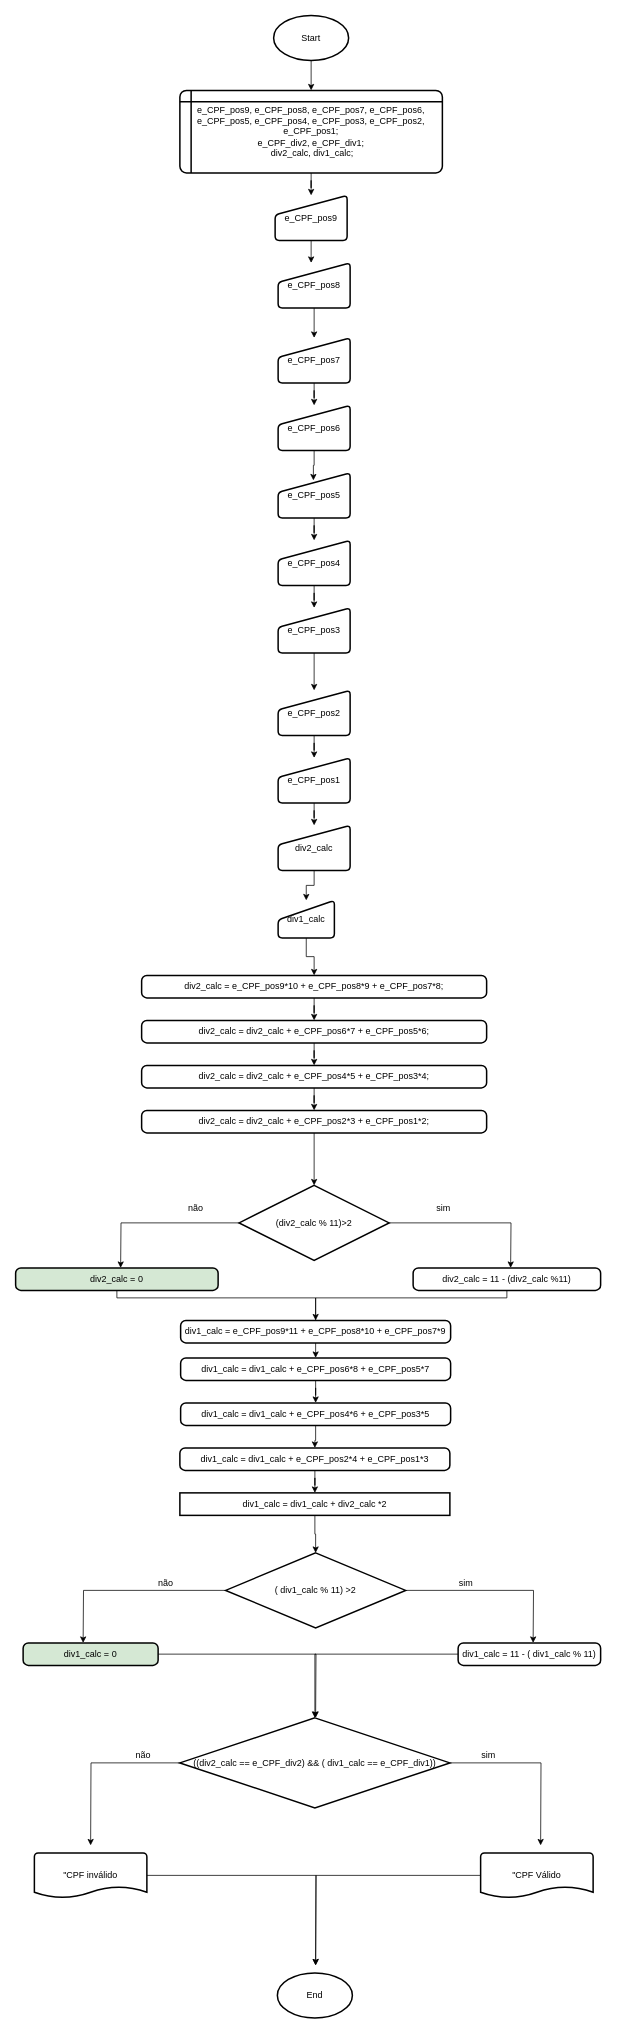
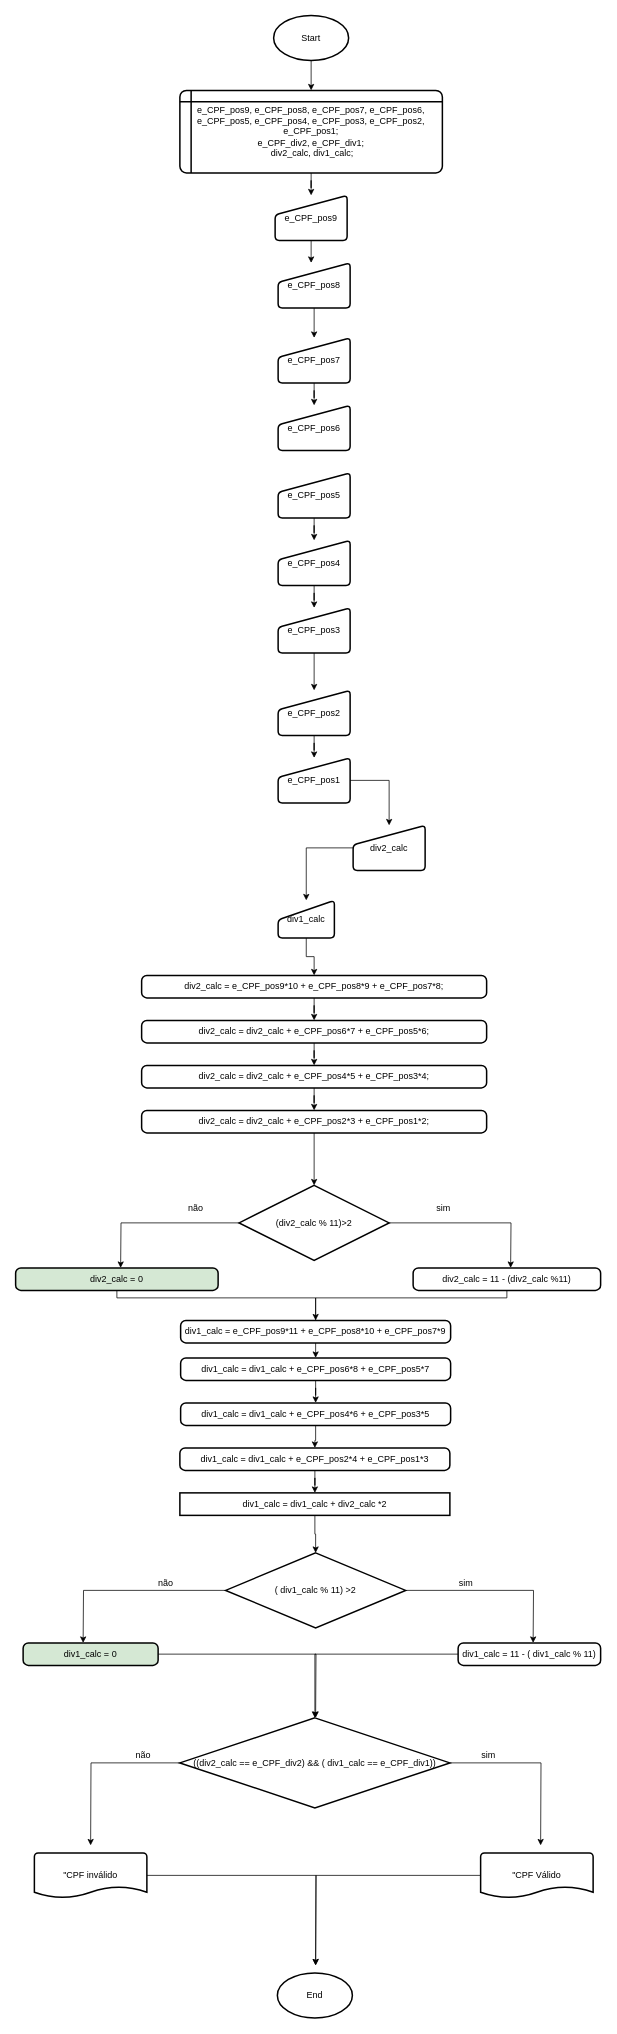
edge "e_CPF_pos6" -> "e_CPF_pos5": removed
node "div2_calc": moved (314, 848) -> (389, 848)
